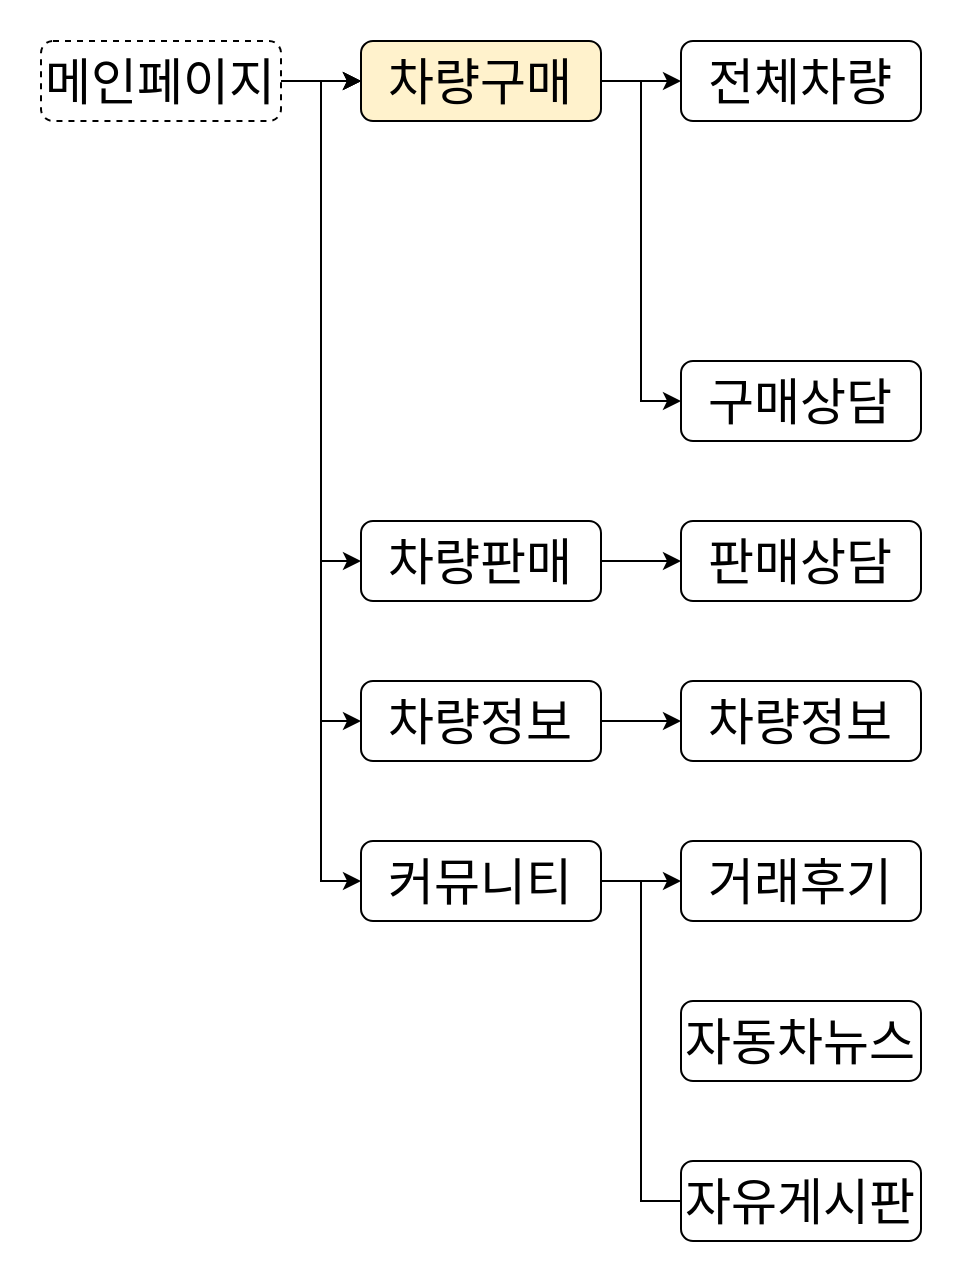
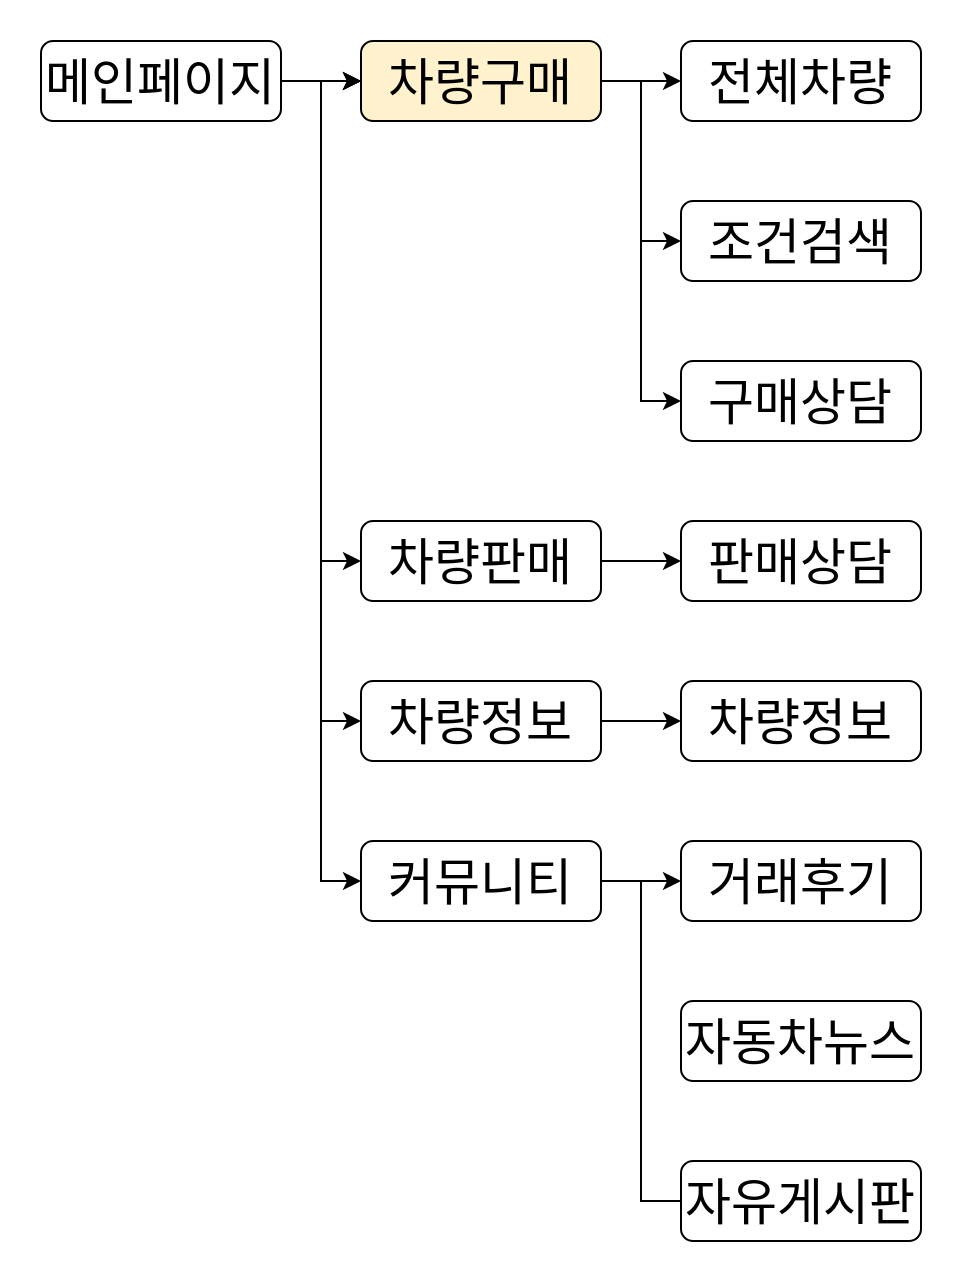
node "메인페이지": style dashed -> solid
edge "차량구매" -> "조건검색": added
node "조건검색": added
